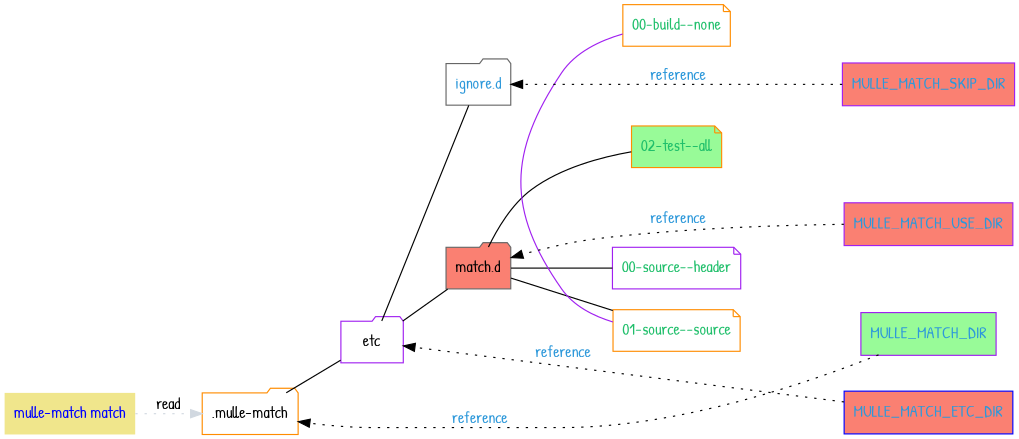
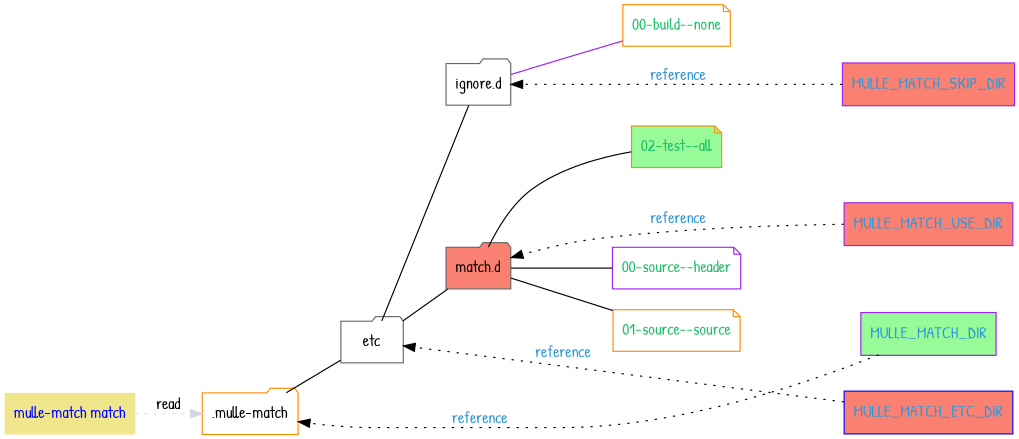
node "ignore.d": fontcolor #2d98da -> black
edge "00-build--none" -- "01-source--source": now "00-build--none" -- "ignore.d"
node "etc": color purple -> gray40
